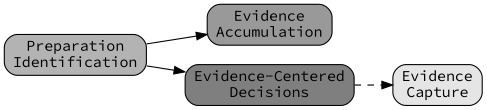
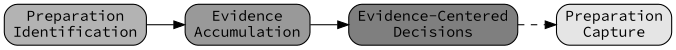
edge "Preparation Identification" -> "Evidence-Centered Decisions": now "Evidence Accumulation" -> "Evidence-Centered Decisions"
node "Evidence Capture": label "Evidence Capture" -> "Preparation Capture"
